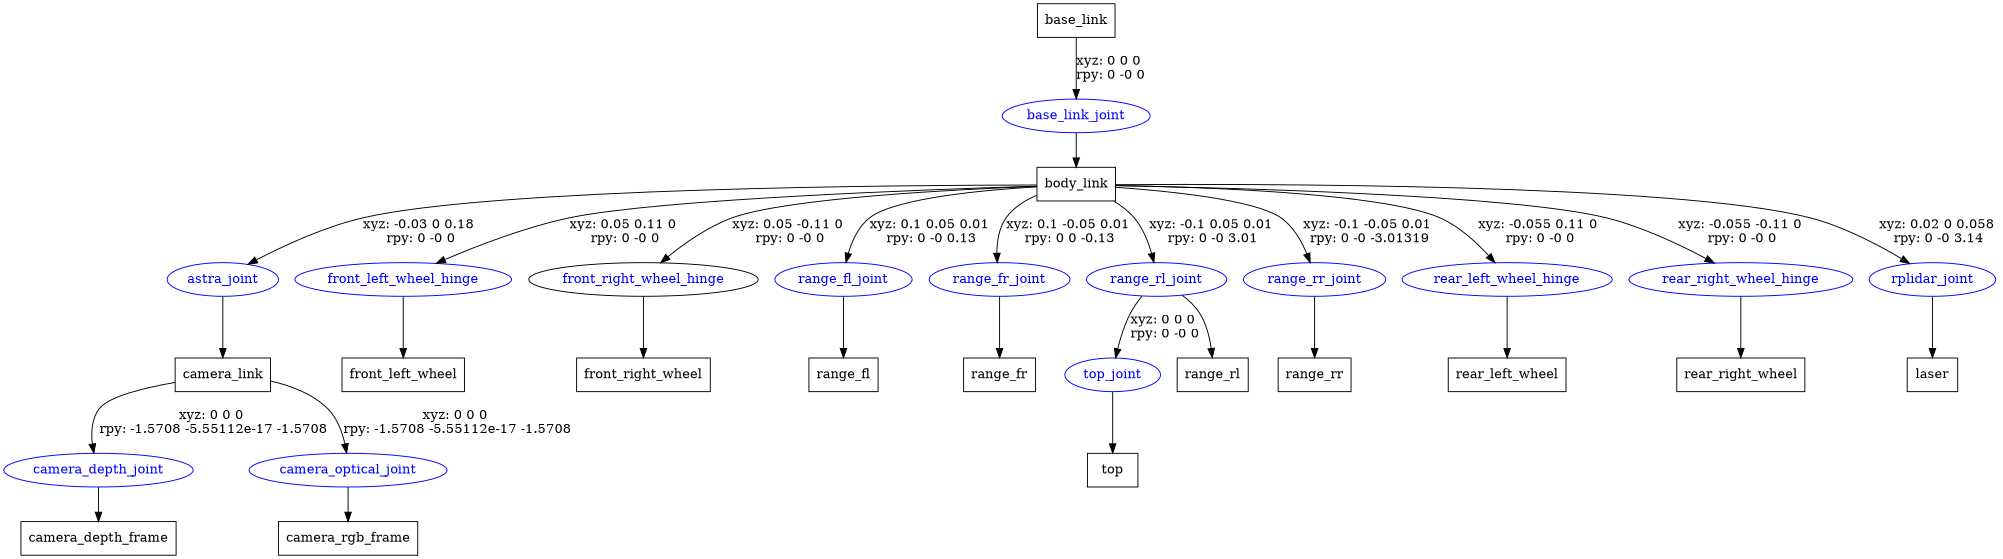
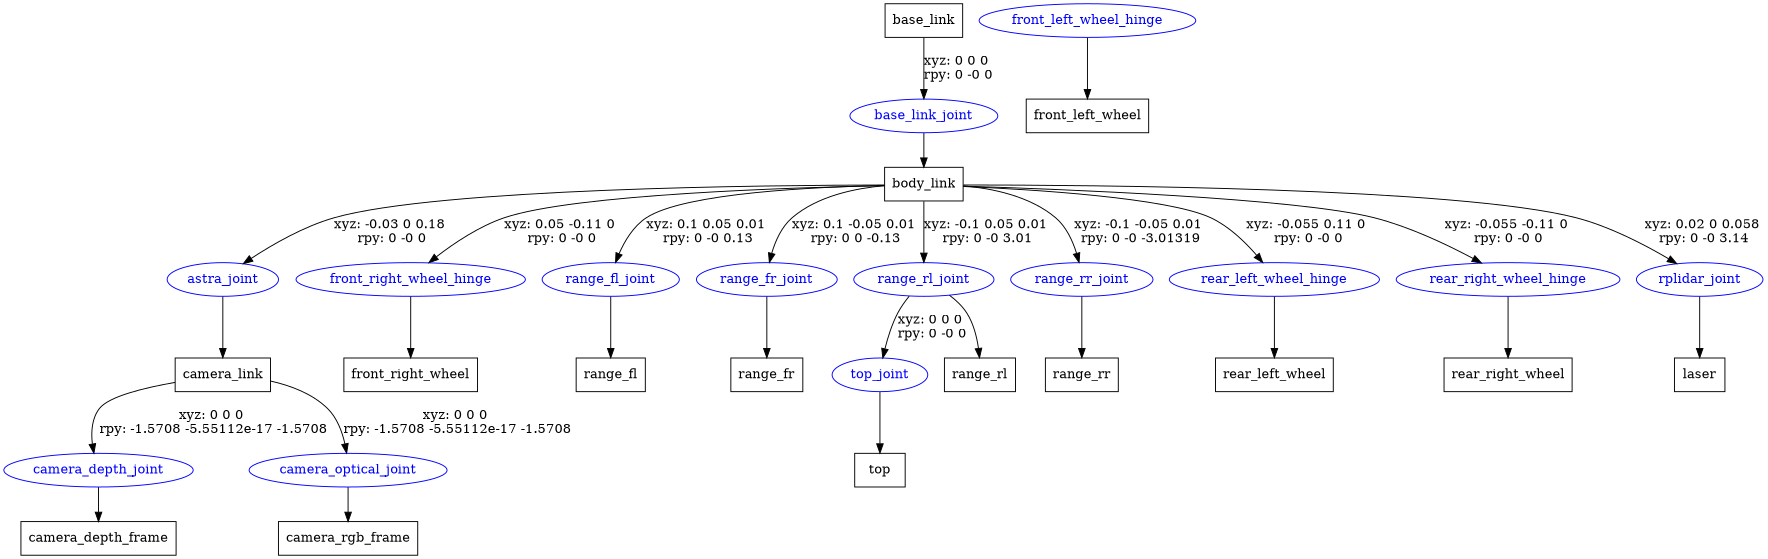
edge "body_link" -> "front_left_wheel_hinge": removed, label "xyz: 0.05 0.11 0 rpy: 0 -0 0"
node "front_right_wheel_hinge": color black -> blue
